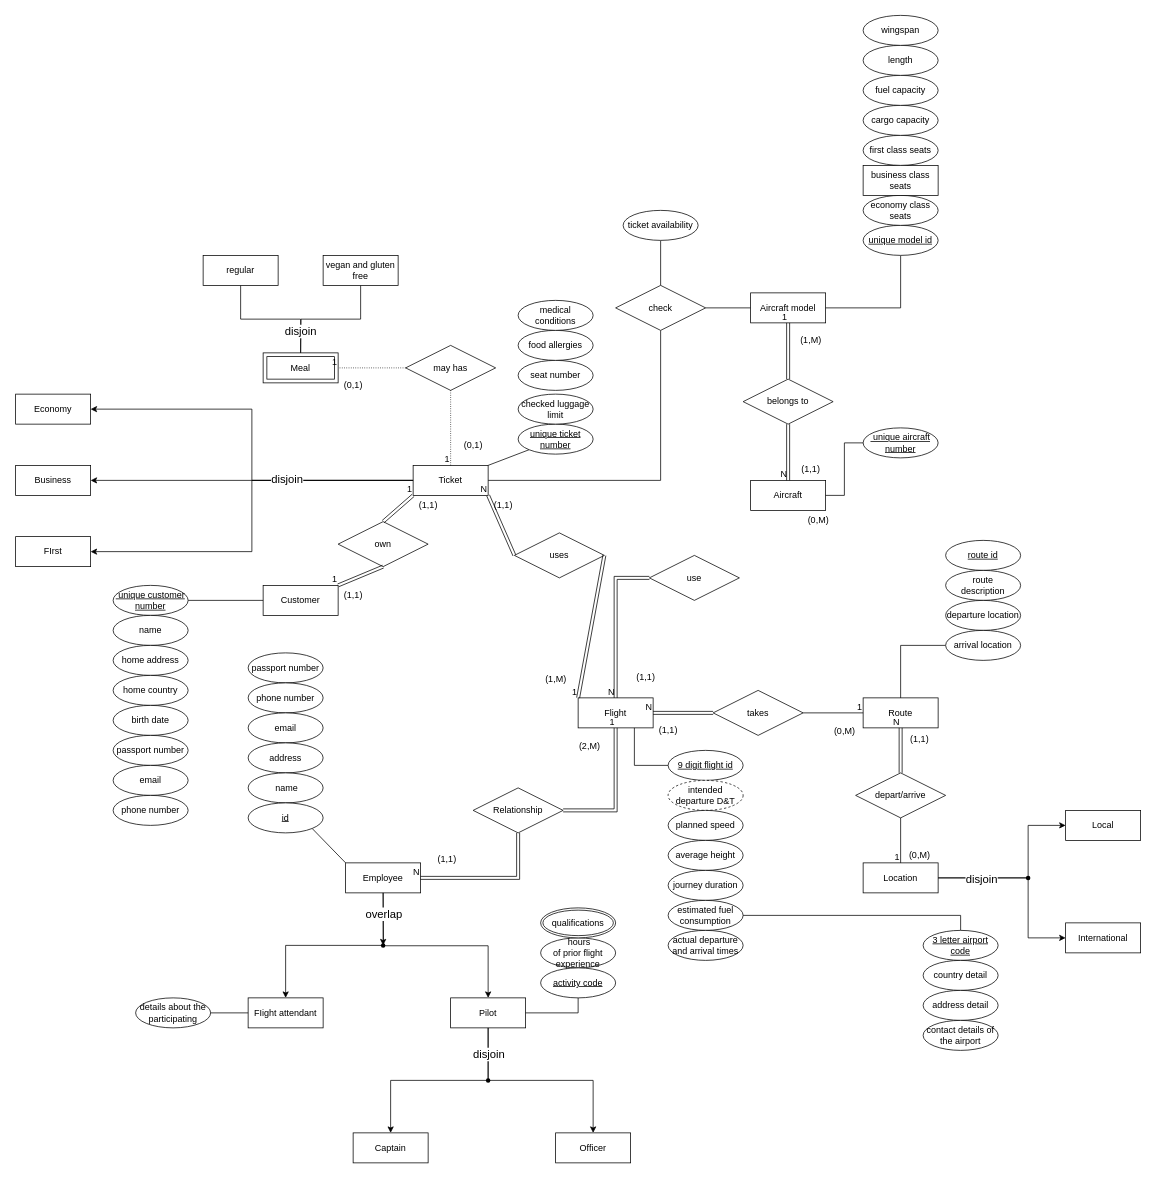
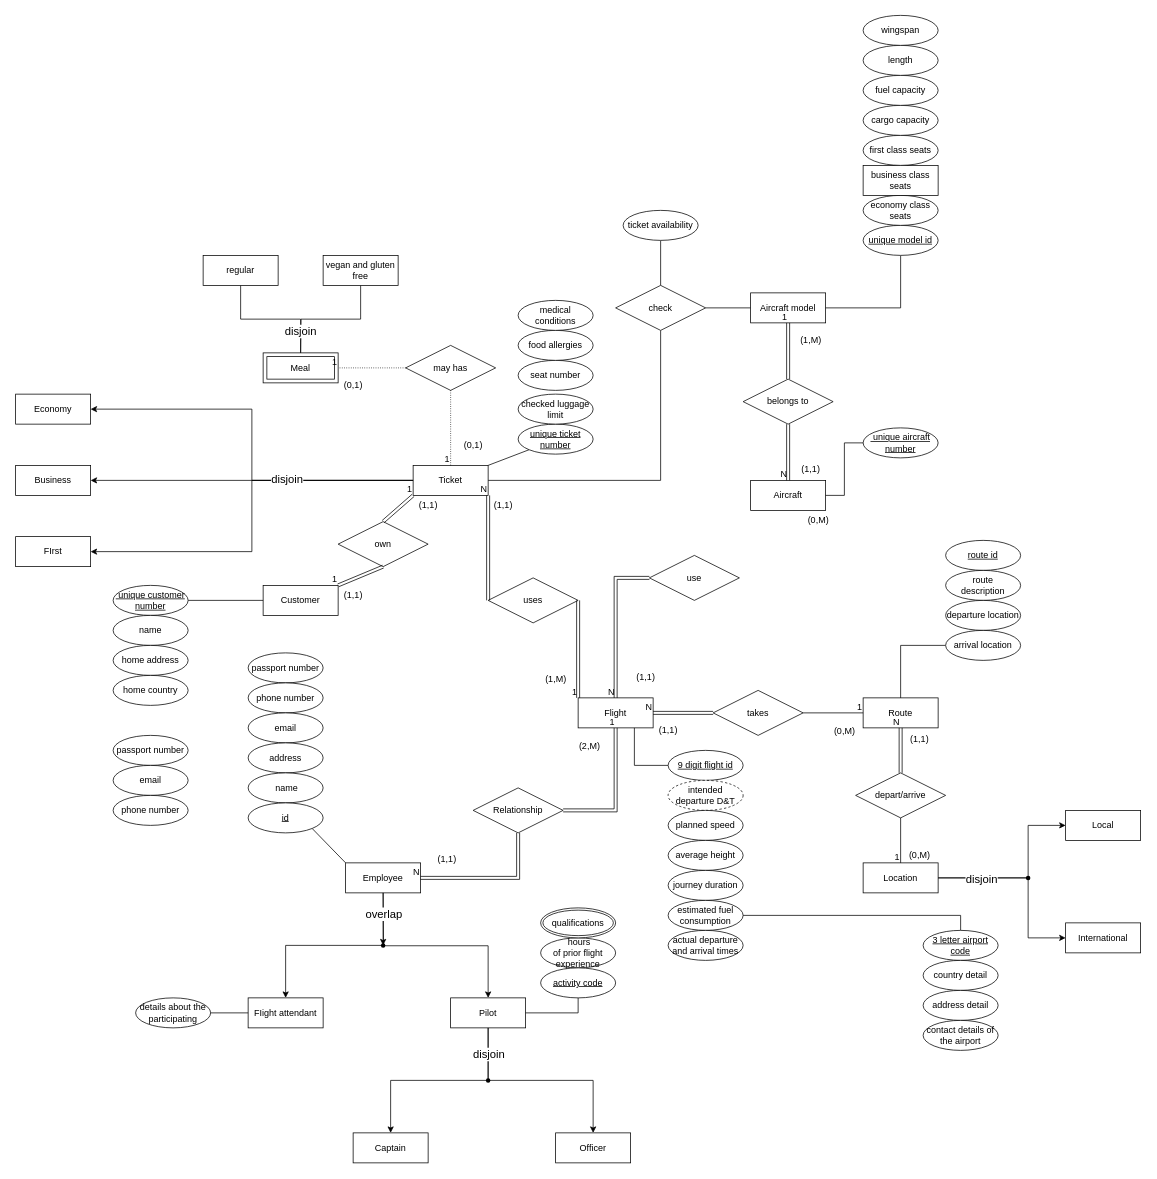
node "uses": moved (559, 555) -> (533, 600)
node "birth date": removed
